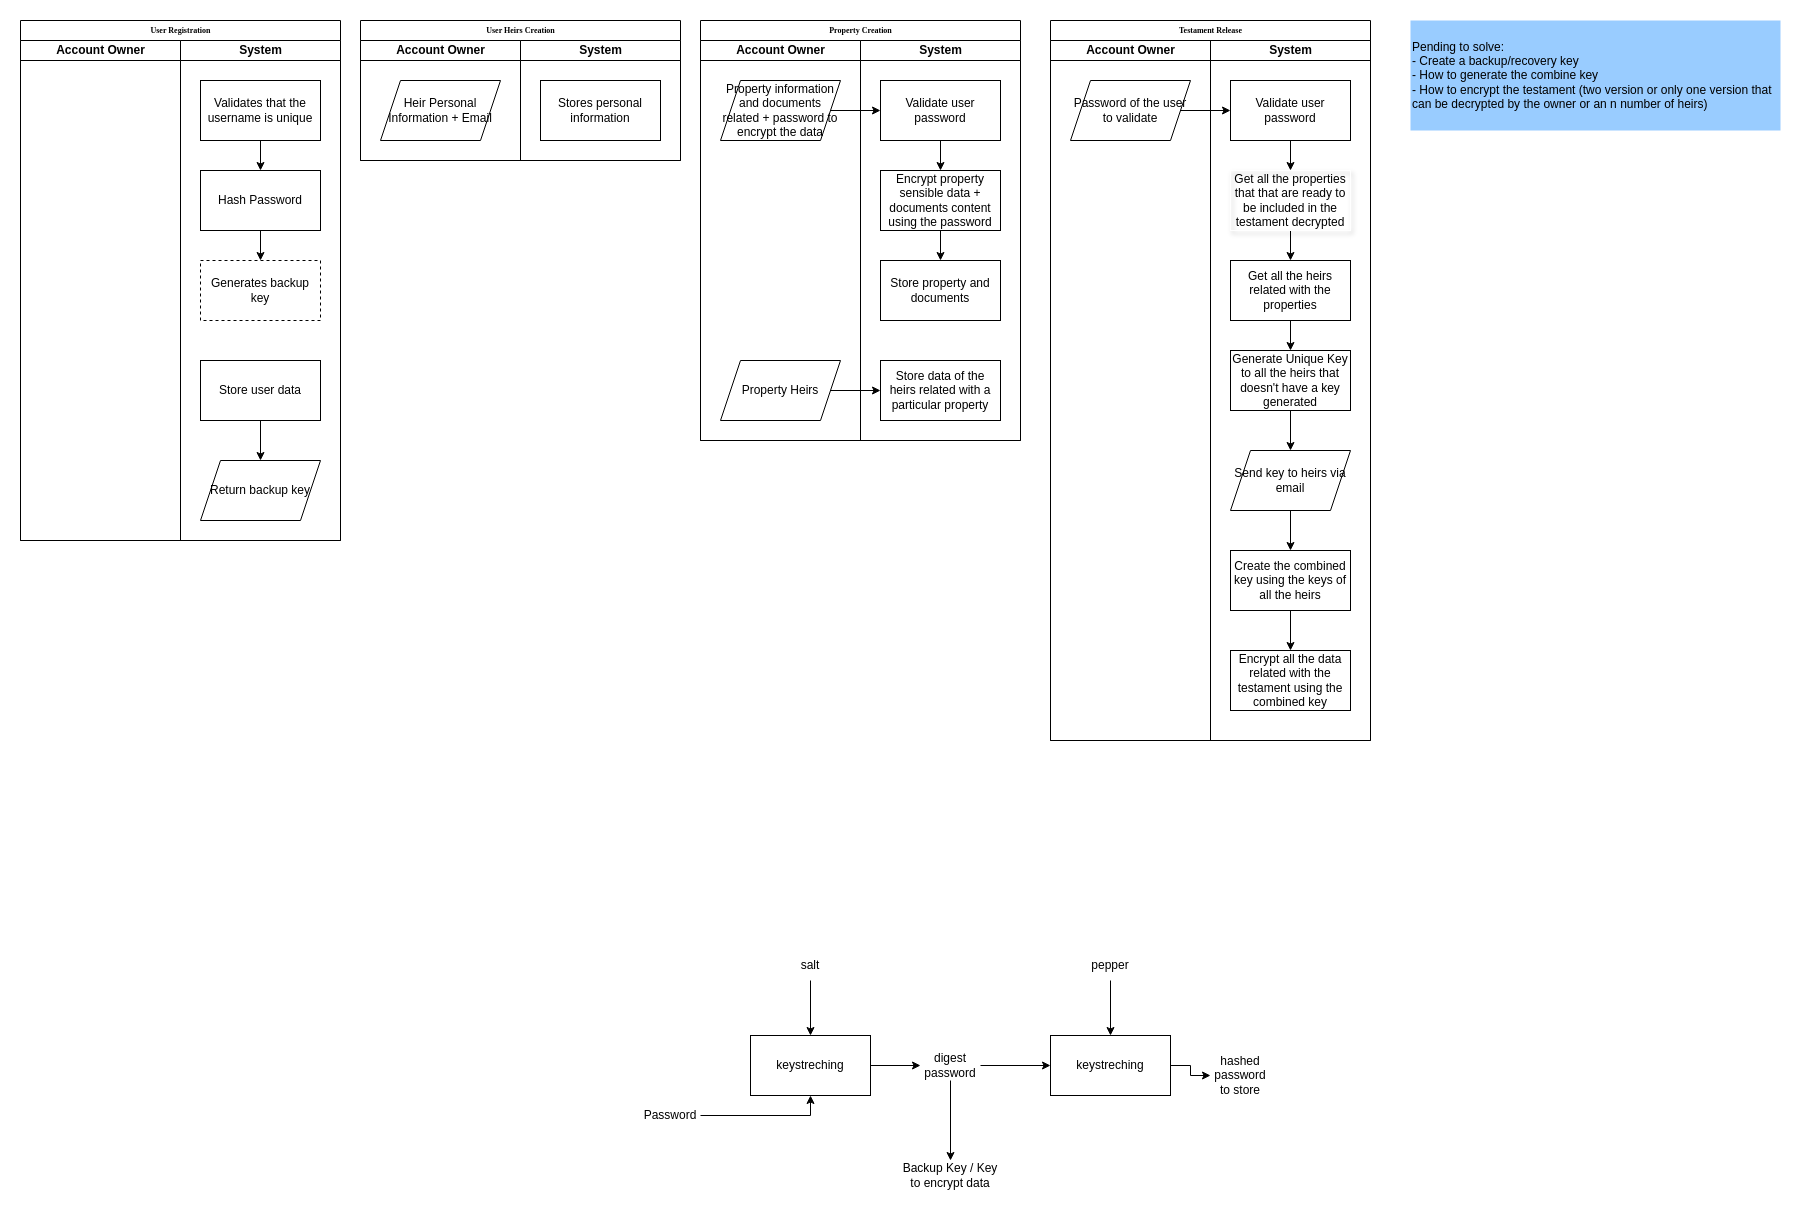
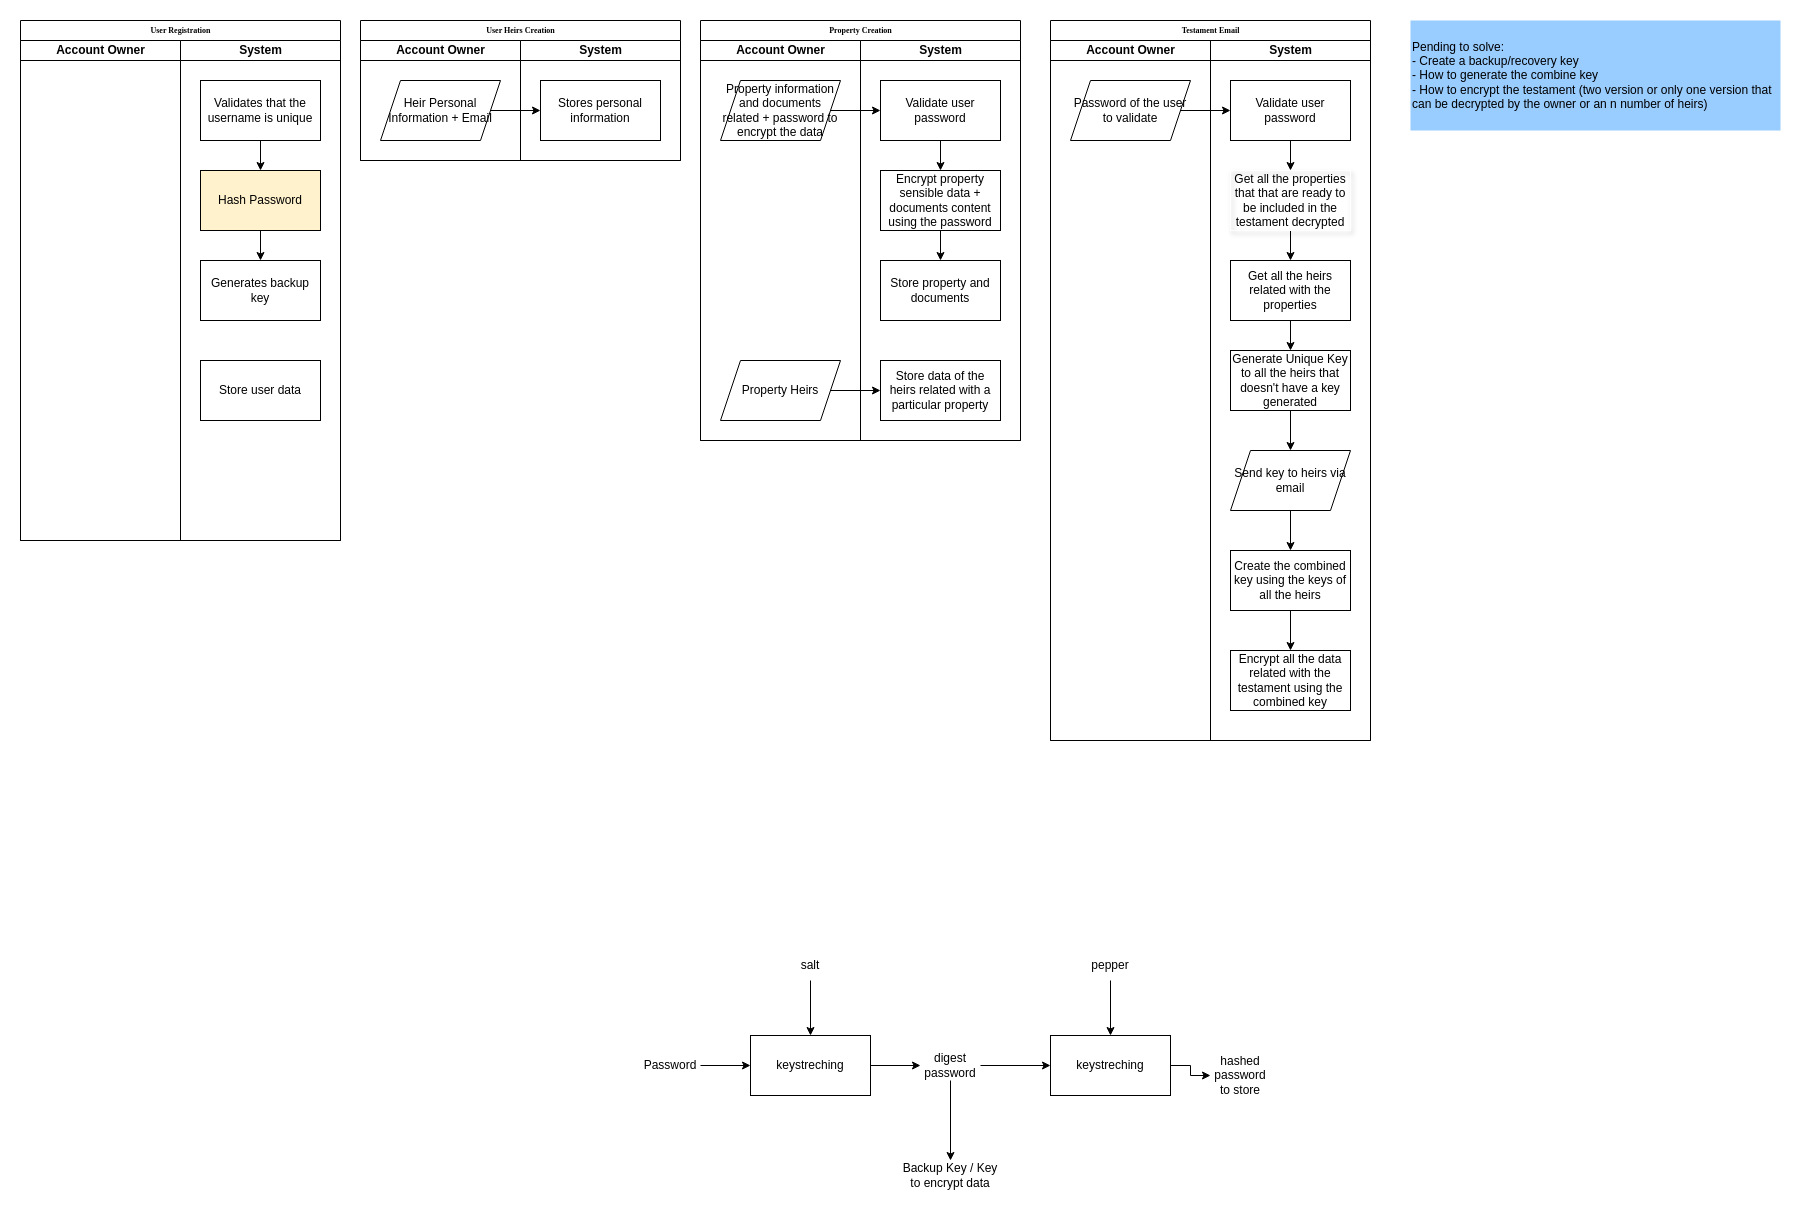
node "Testament Release": label "Testament Release" -> "Testament Email"
edge "Heir Personal Information + Email" -> "Stores personal information": added
node "Hash Password": fillcolor #ffffff -> #fff2cc
node "Generates backup key": style dashed -> solid
edge "Store user data" -> "Return backup key": removed
node "Return backup key": removed
node "Password": moved (671, 1116) -> (671, 1066)
